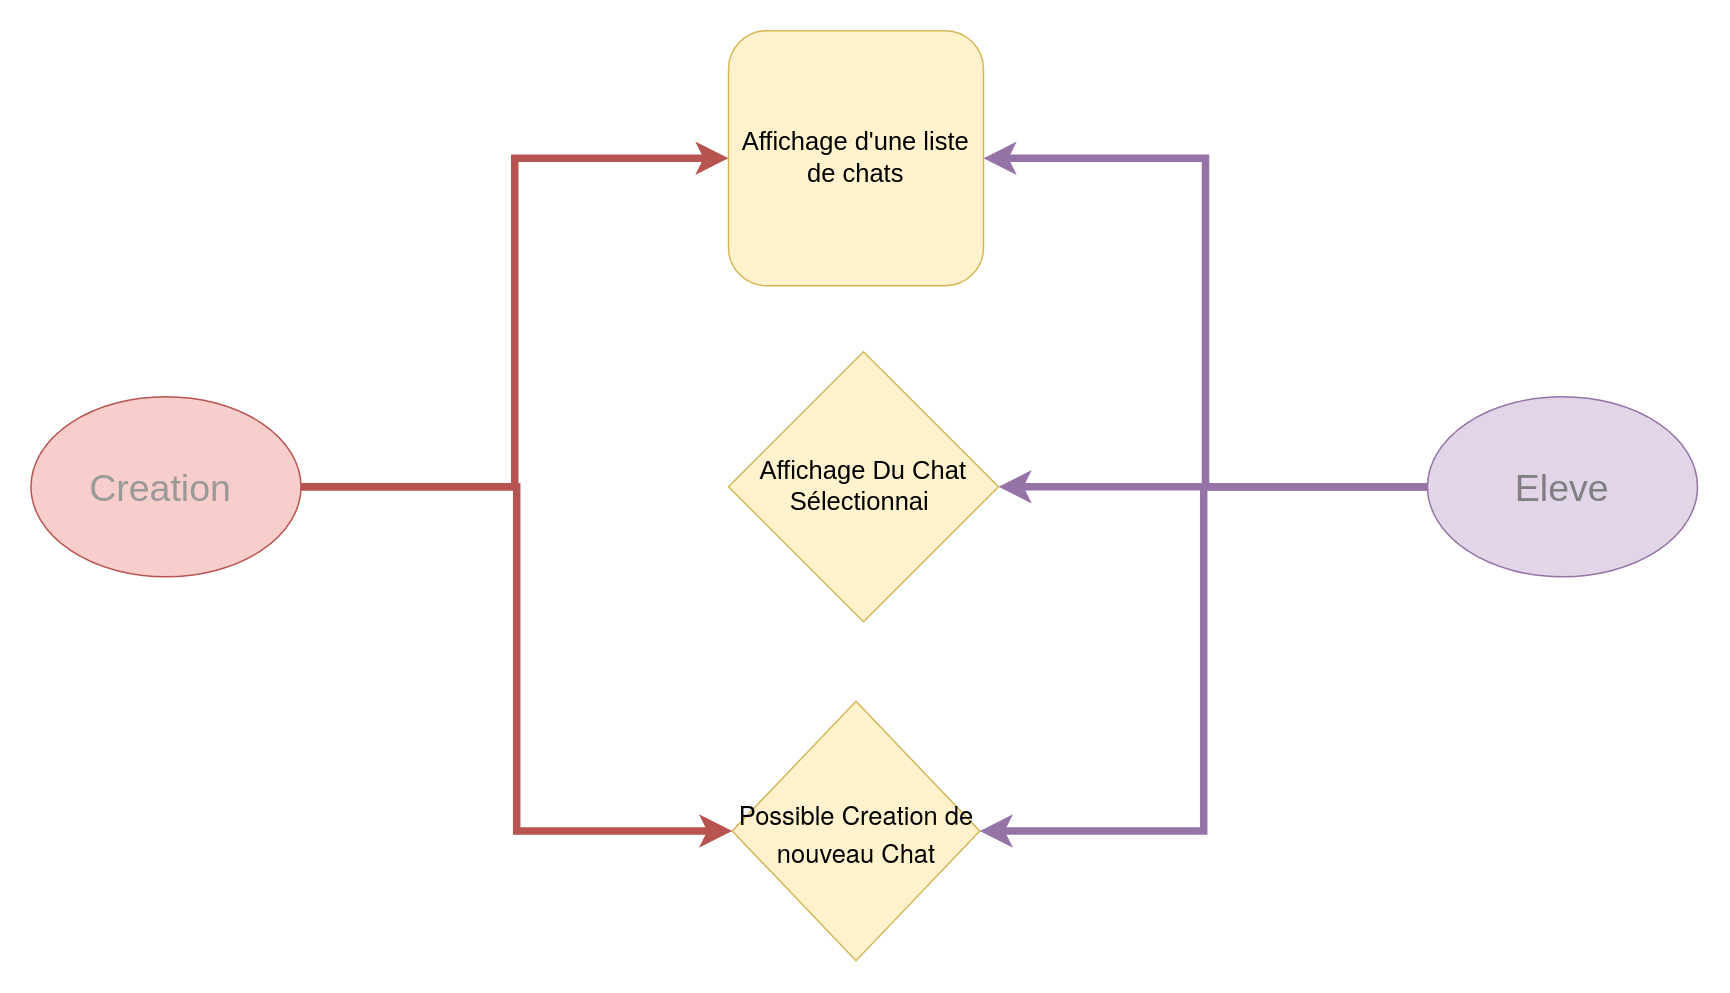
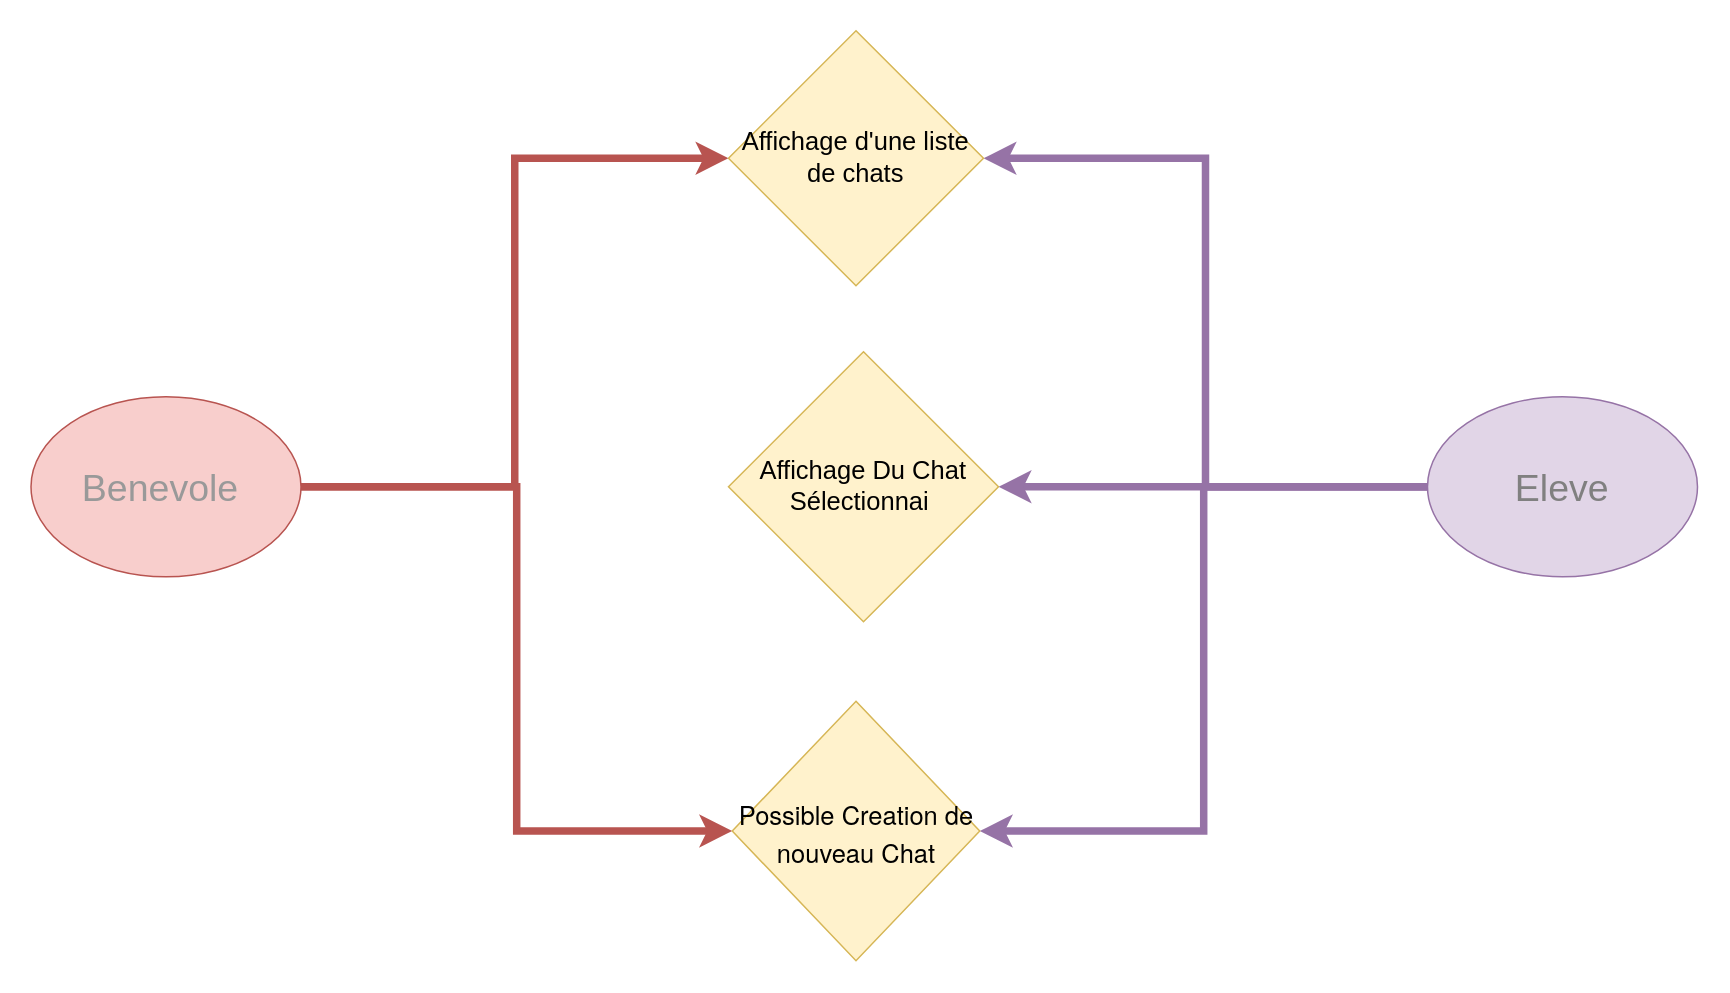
node "Affichage d'une liste de chats": shape rounded rectangle -> diamond
node "Creation": label "Creation" -> "Benevole"
